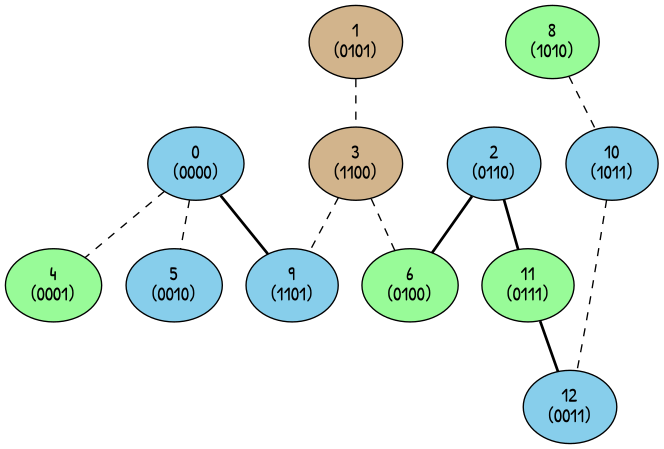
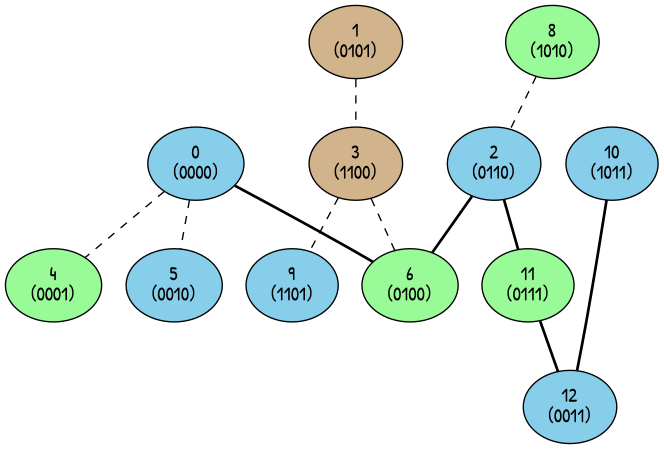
edge "8 (1010)" -- "10 (1011)": now "8 (1010)" -- "2 (0110)"
edge "0 (0000)" -- "9 (1101)": now "0 (0000)" -- "6 (0100)"
edge "10 (1011)" -- "12 (0011)": style dashed -> bold
